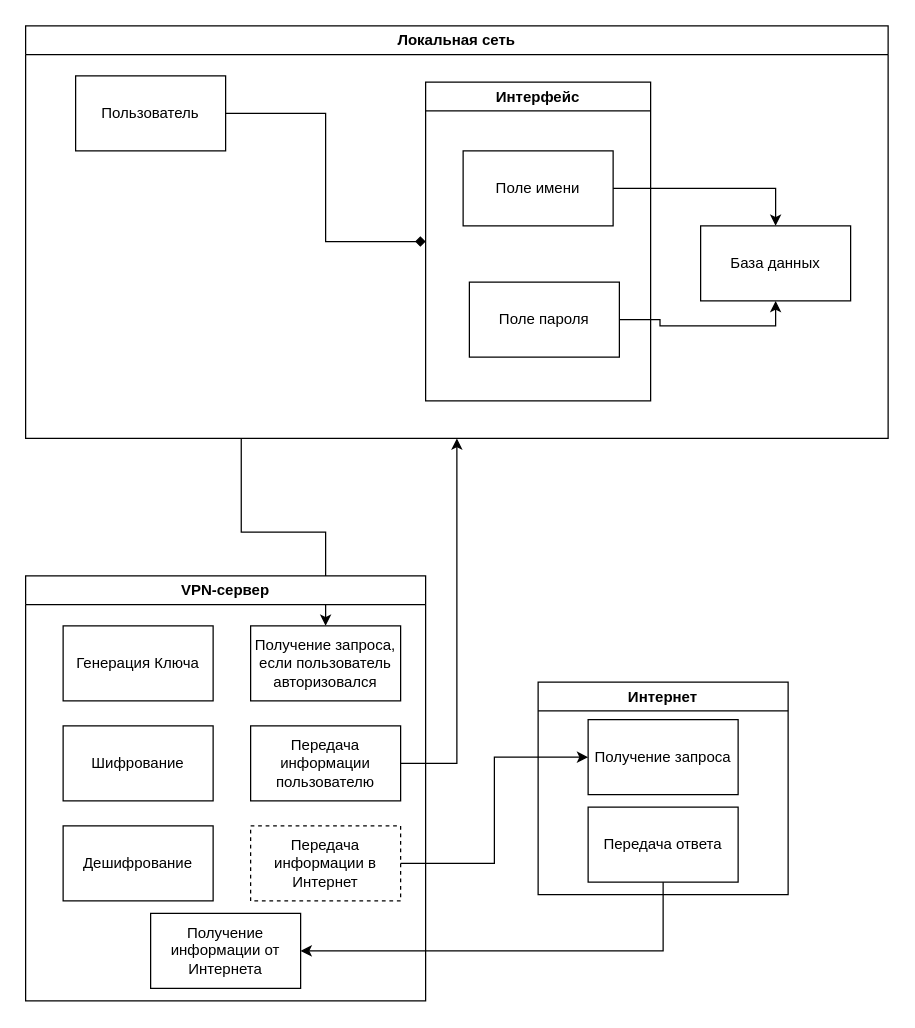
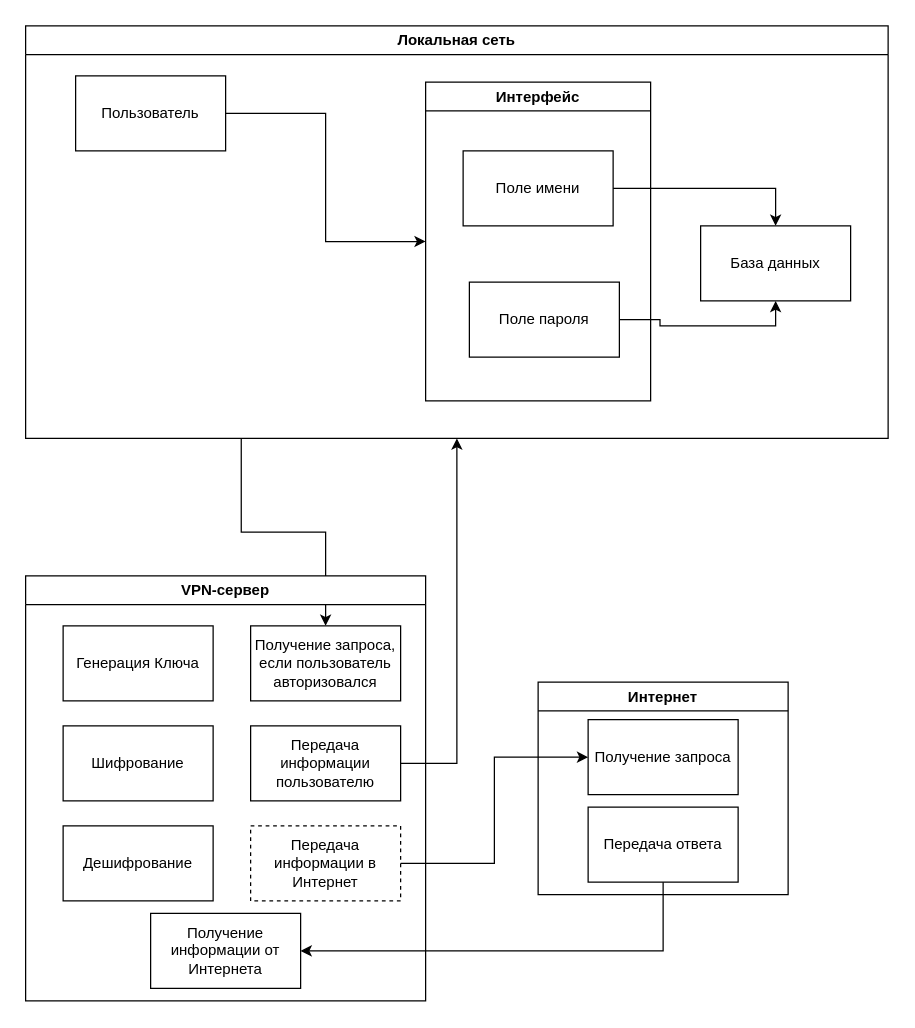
edge "Пользователь" -> "Интерфейс": arrowhead diamond -> classic
